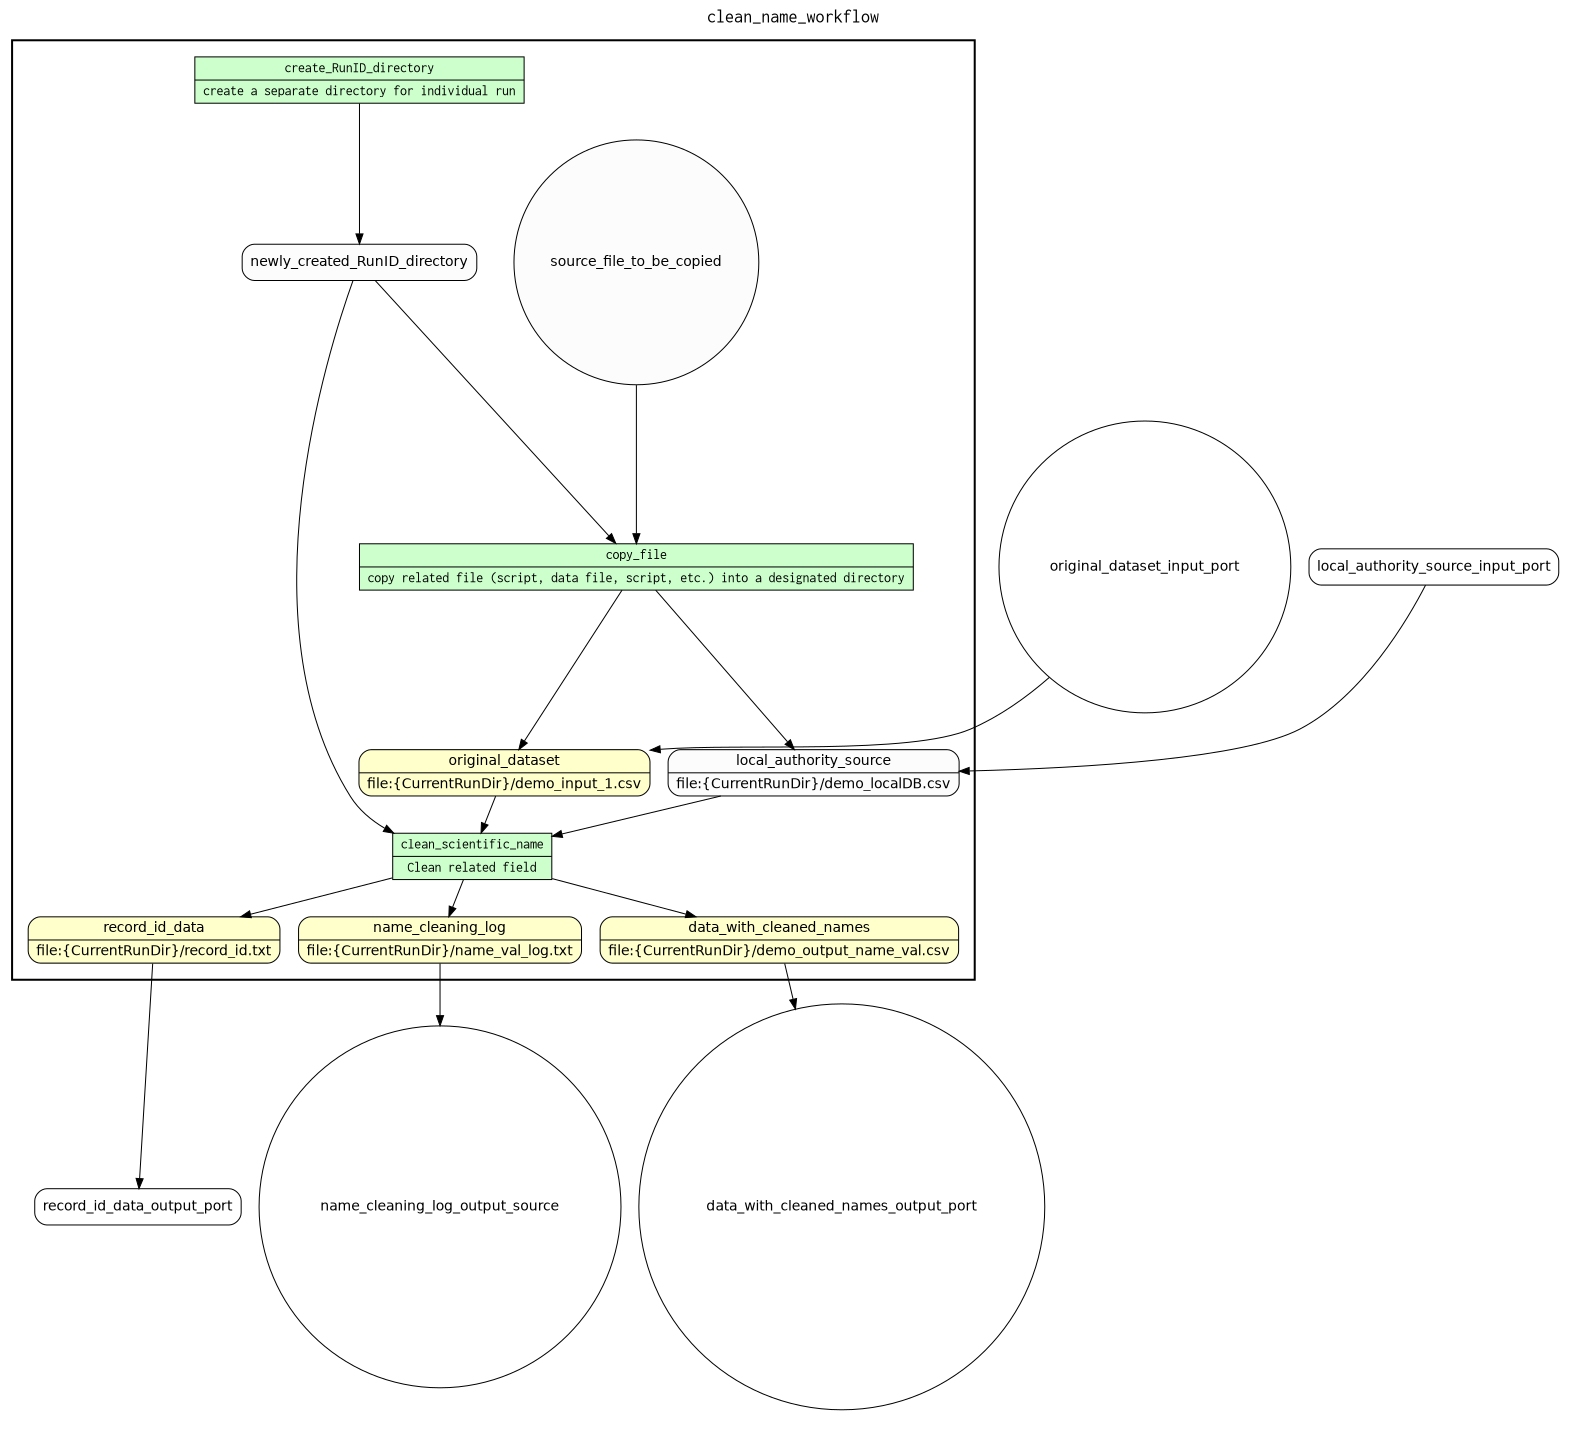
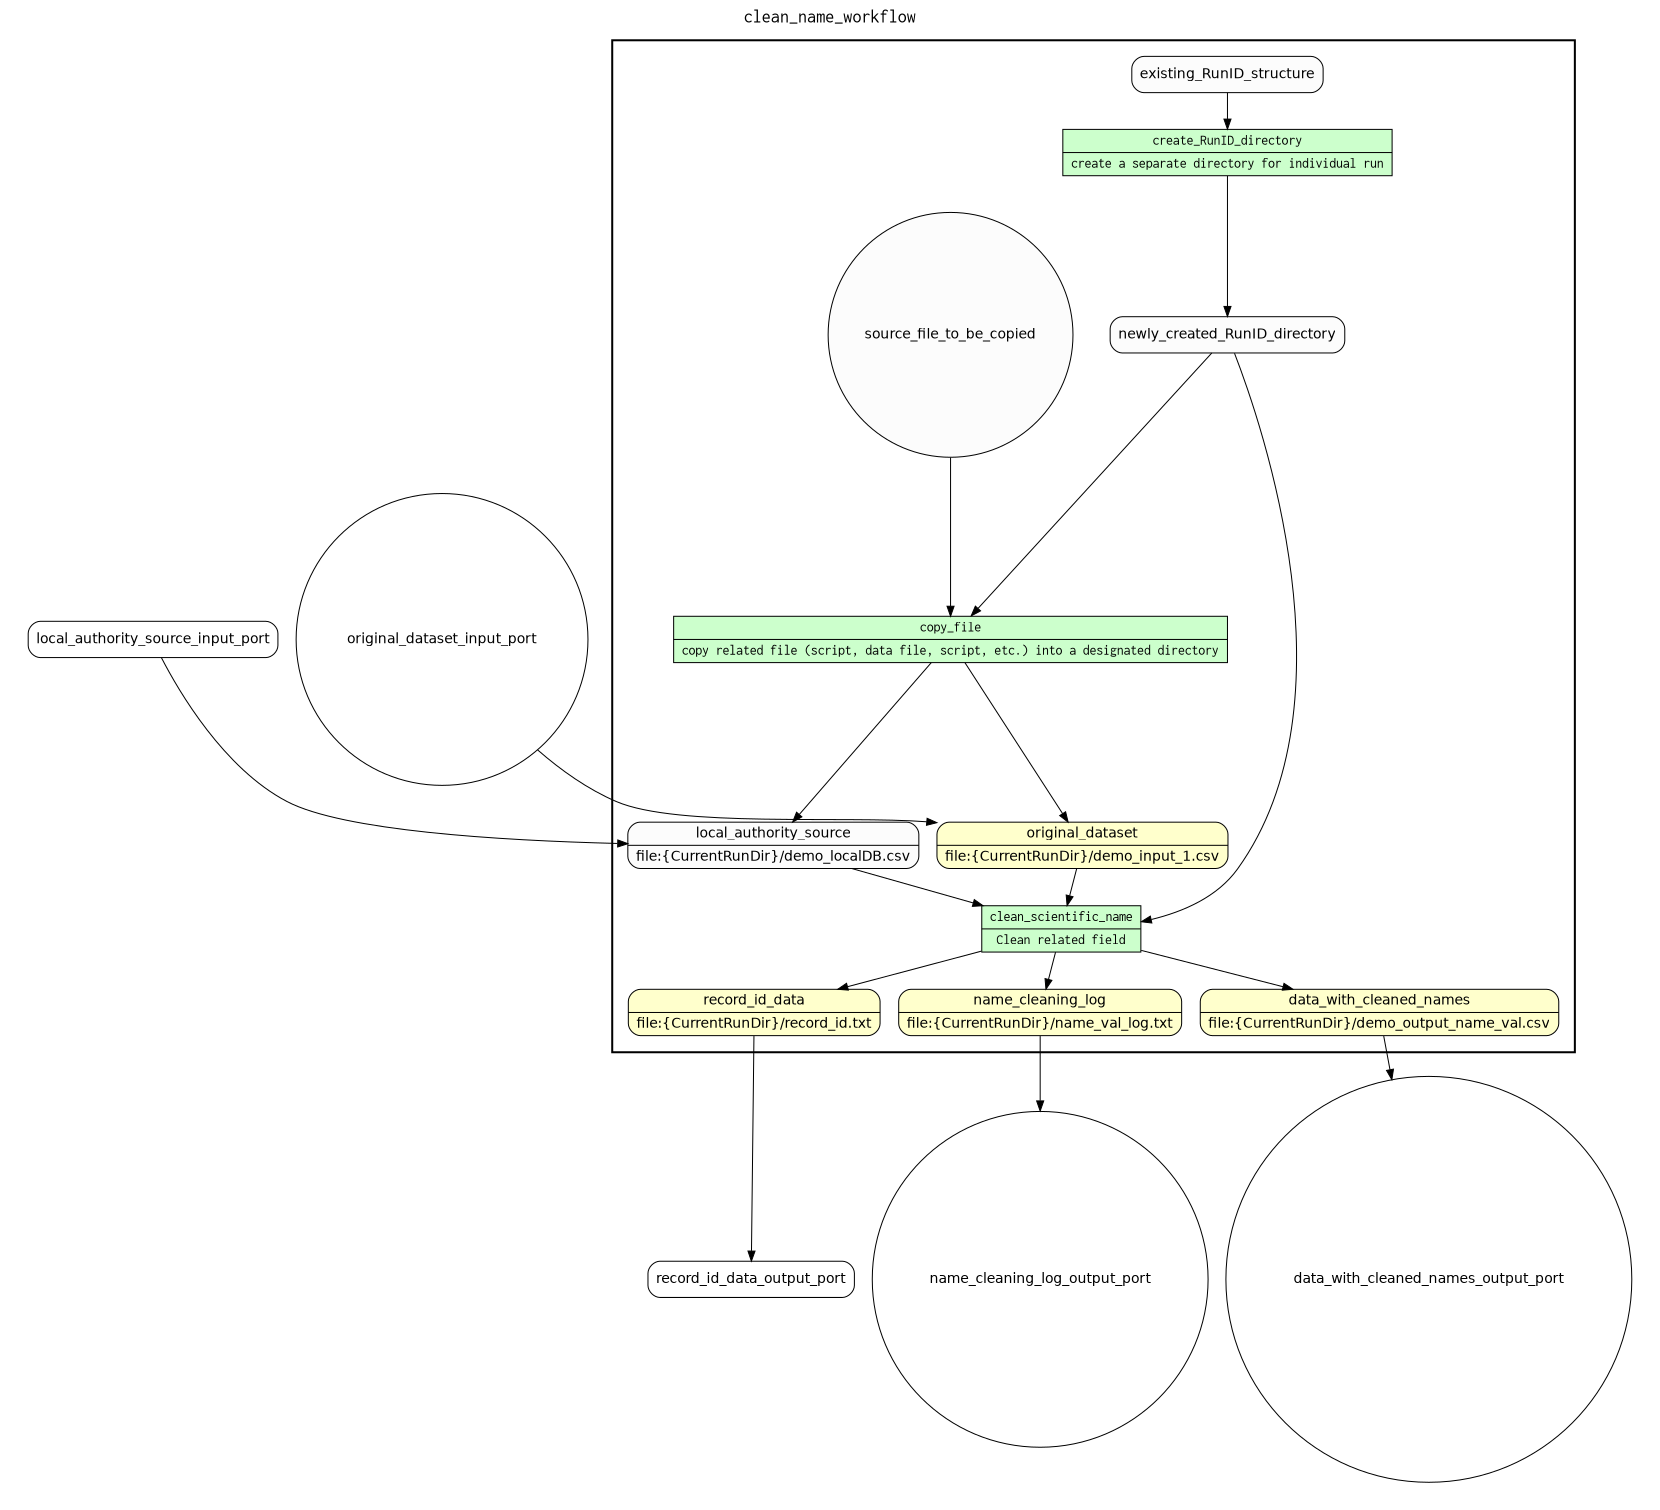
node "existing_RunID_structure": added
node "name_cleaning_log_output_source": label "name_cleaning_log_output_source" -> "name_cleaning_log_output_port"
